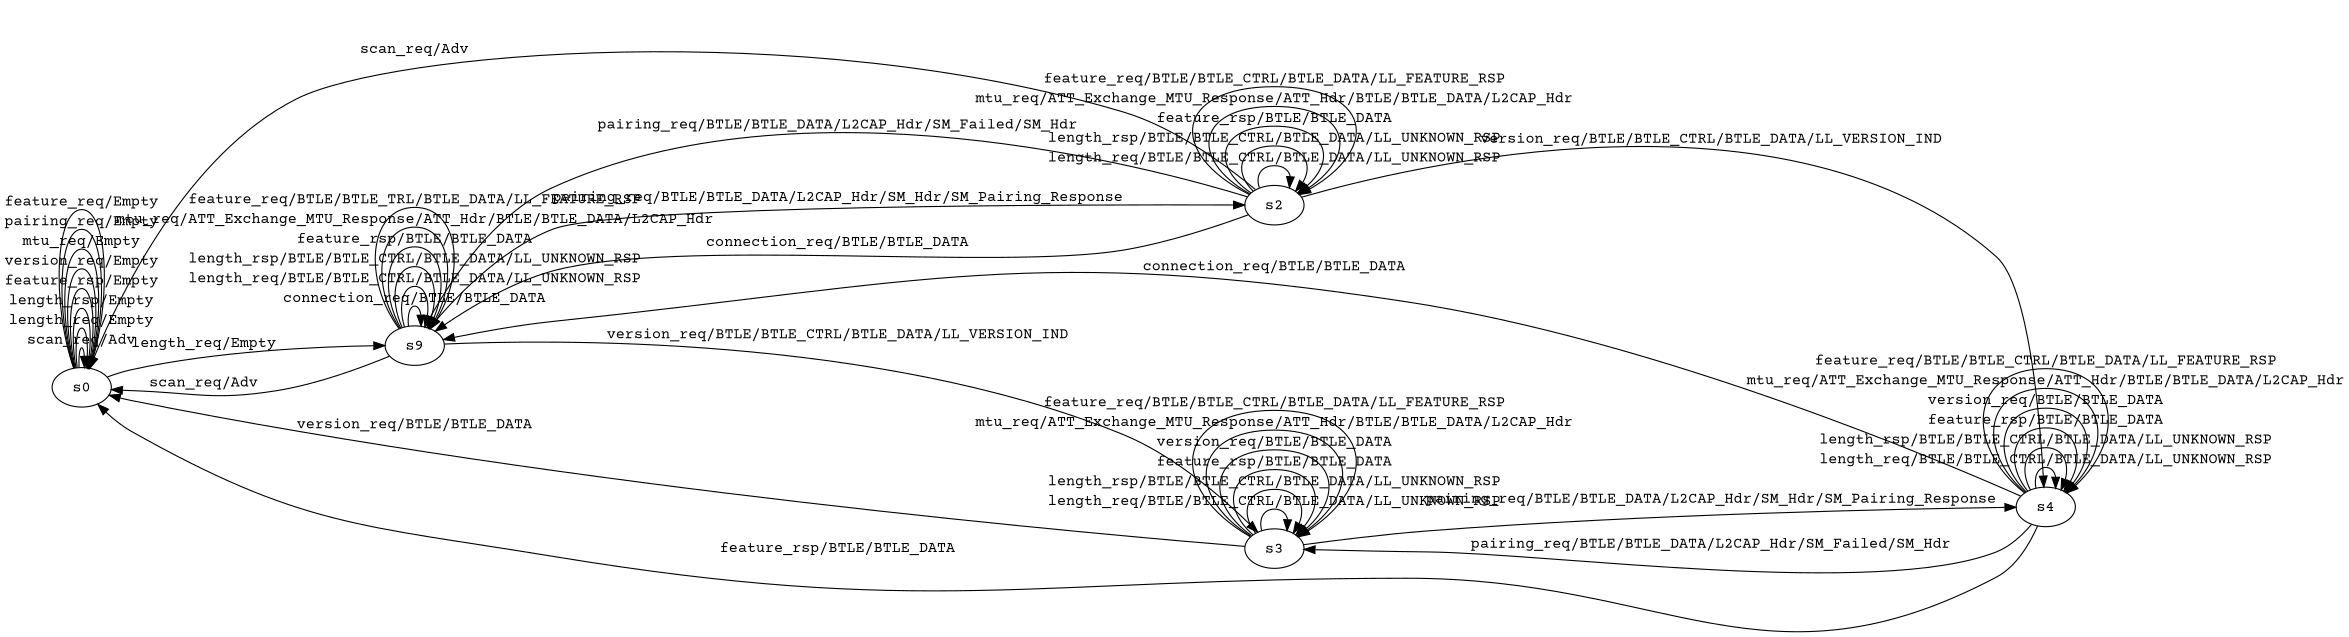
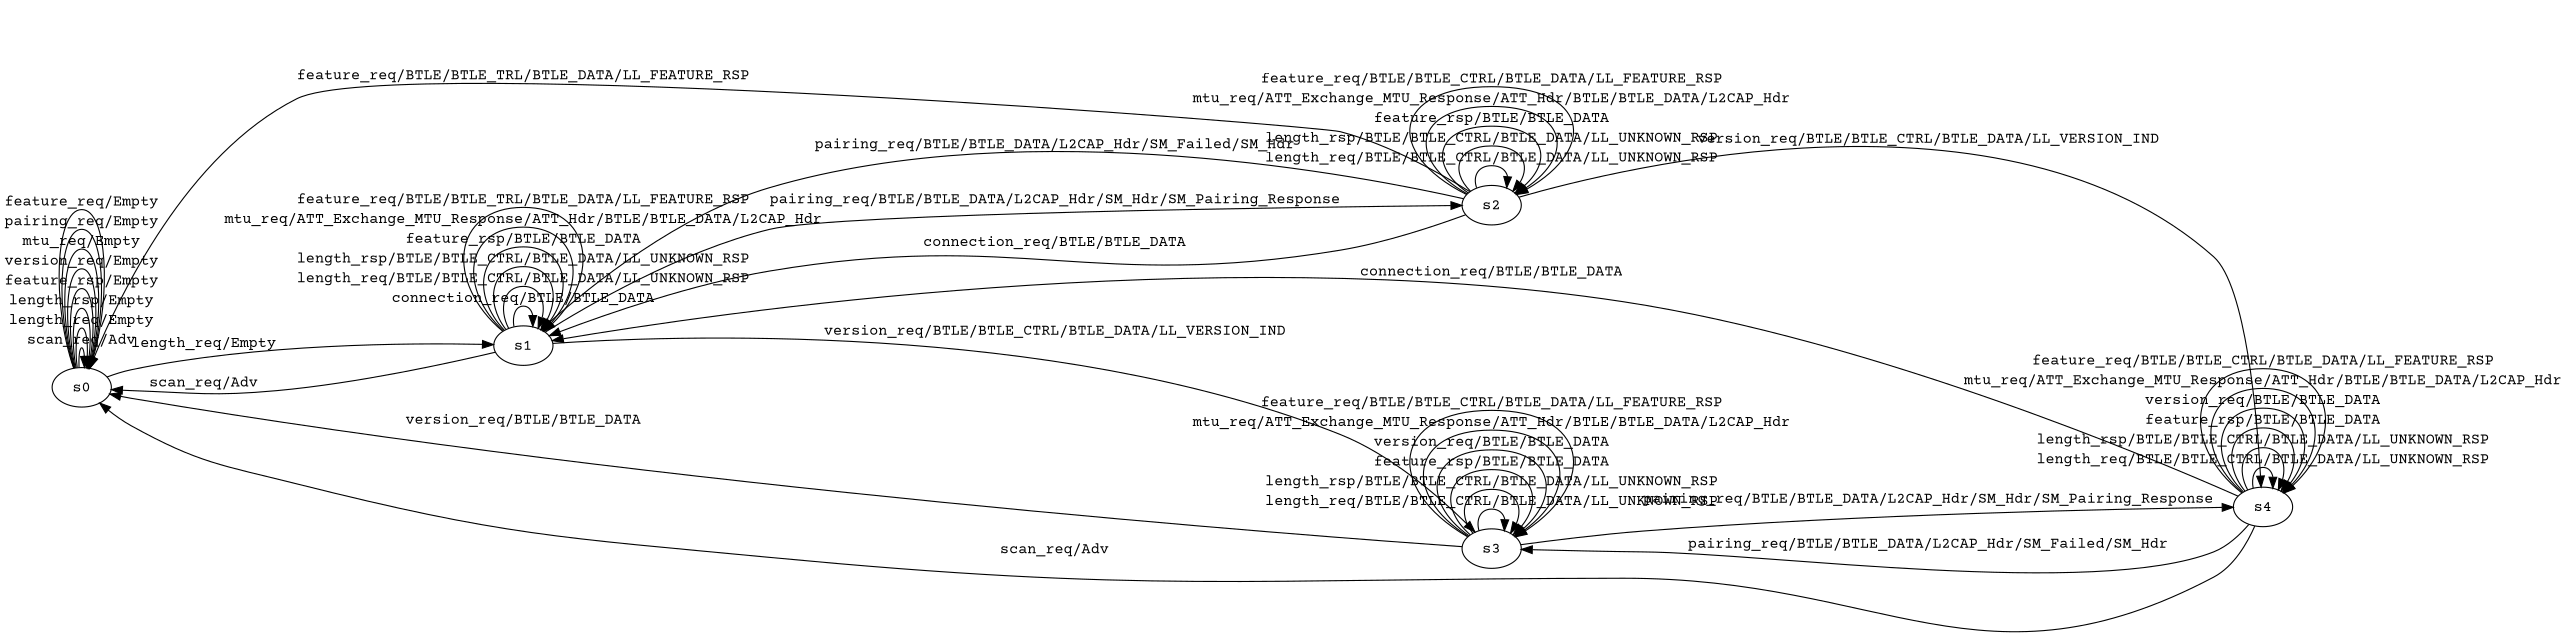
edge "s2" -> "s0": label "scan_req/Adv" -> "feature_req/BTLE/BTLE_TRL/BTLE_DATA/LL_FEATURE_RSP"
node "s9": label "s9" -> "s1"
edge "s4" -> "s0": label "feature_rsp/BTLE/BTLE_DATA" -> "scan_req/Adv"
